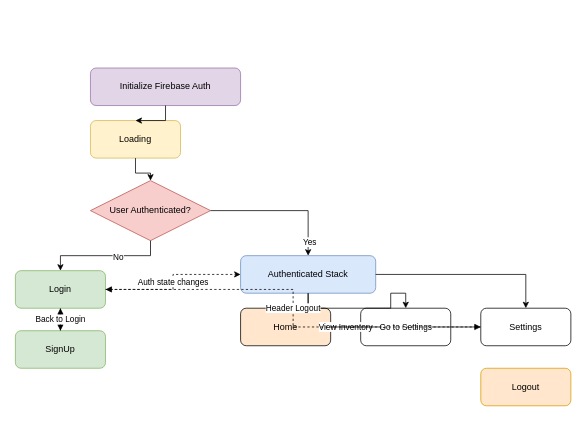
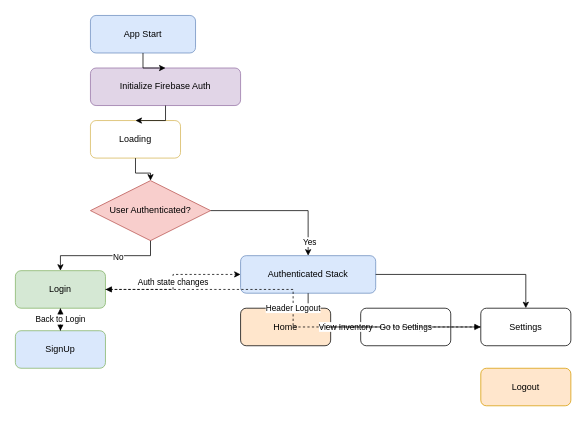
node "App Start": added
edge "App Start" -> "Initialize Firebase Auth": added
node "Loading": fillcolor #fff2cc -> #ffffff
edge "Authenticated Stack" -> "Inventory": removed
node "SignUp": fillcolor #d5e8d4 -> #dae8fc
